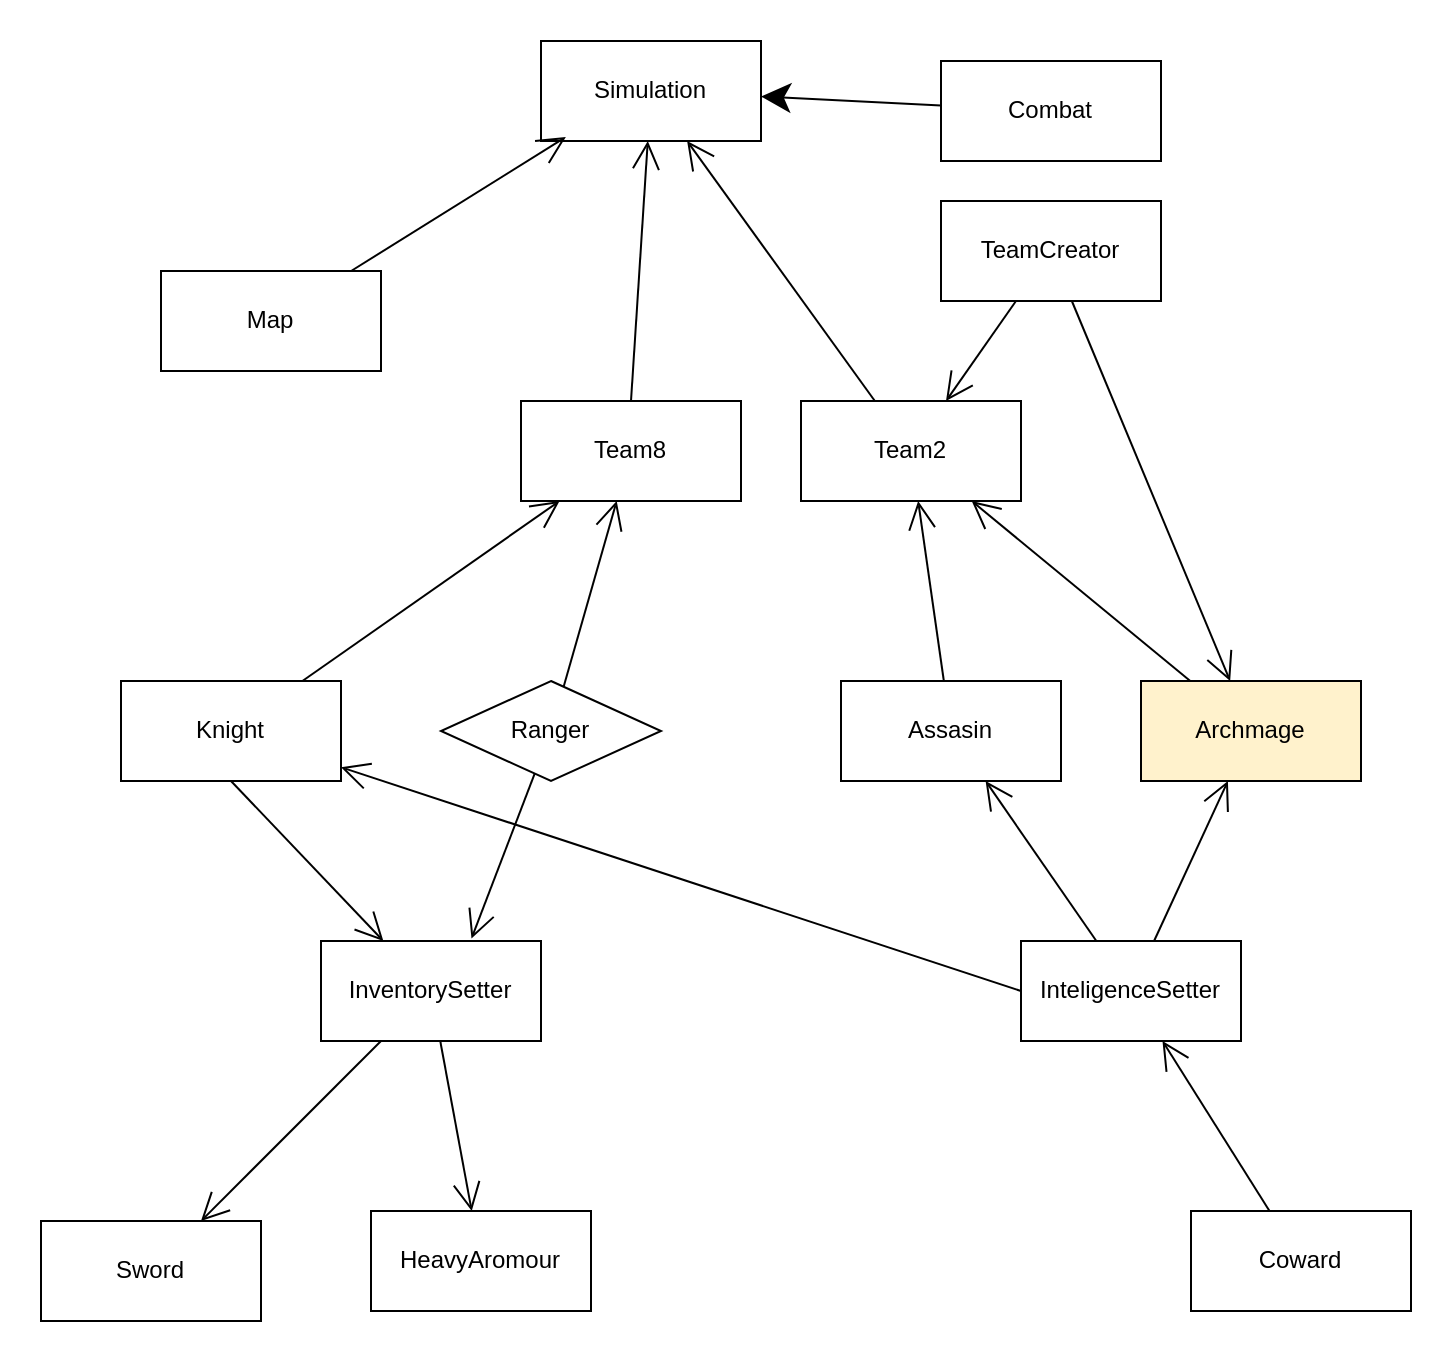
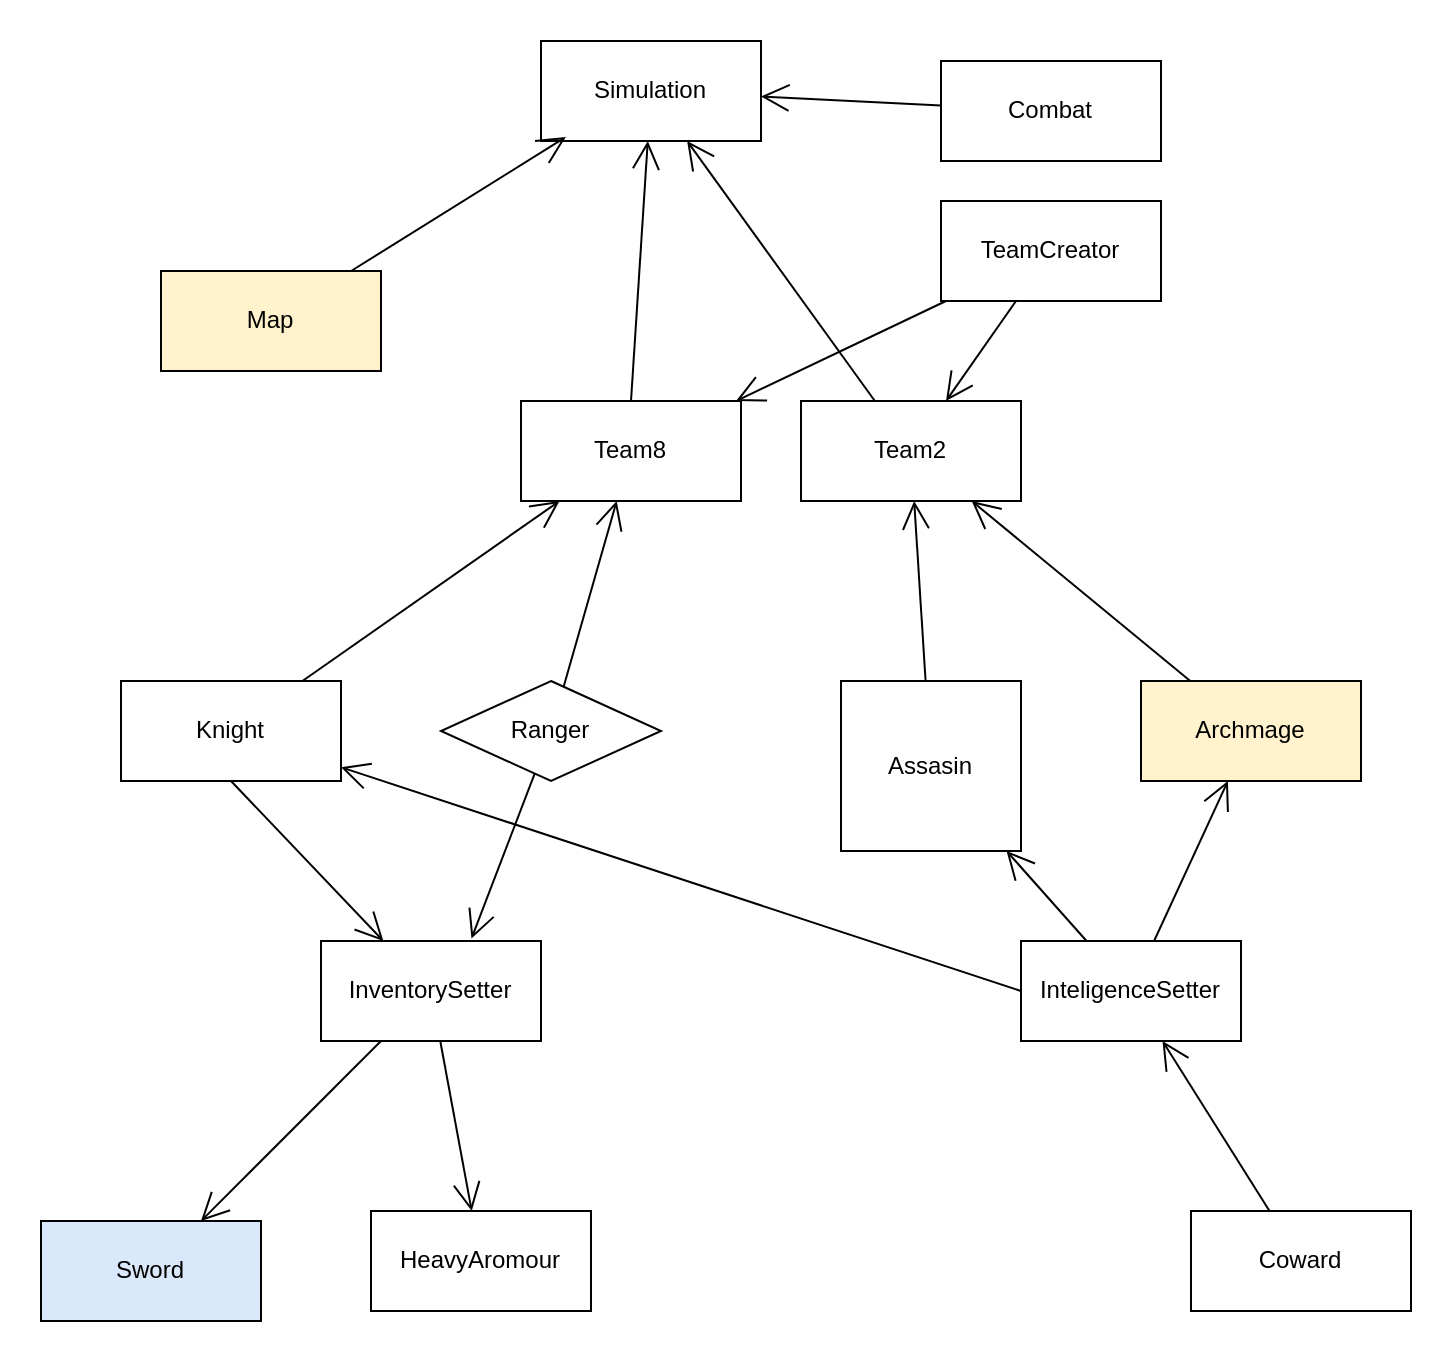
edge "Combat" -> "Simulation": arrowhead classic -> open
node "Map": fillcolor #ffffff -> #fff2cc
edge "TeamCreator" -> "Archmage": now "TeamCreator" -> "Team8"
node "Assasin": size 220x100 -> 180x170
node "Sword": fillcolor #ffffff -> #dae8fc
